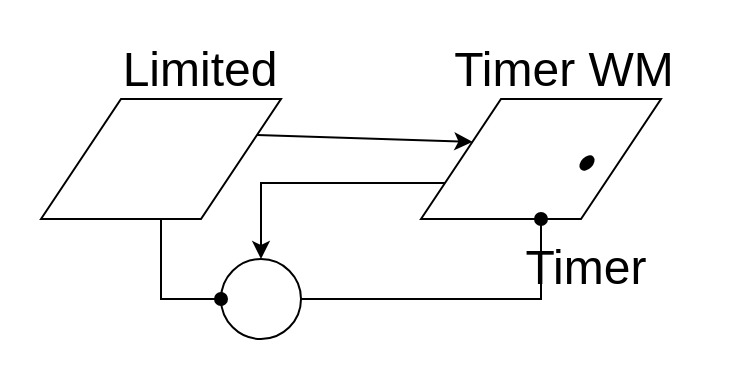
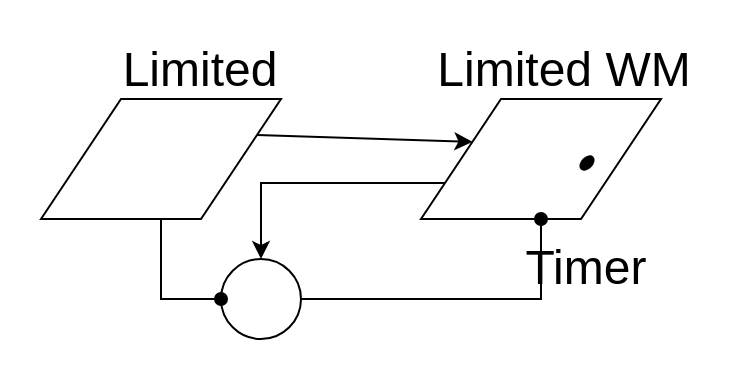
node "Timer WM": label "Timer WM" -> "Limited WM"
